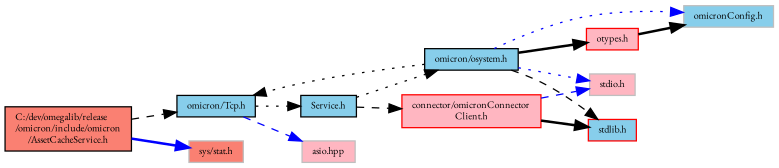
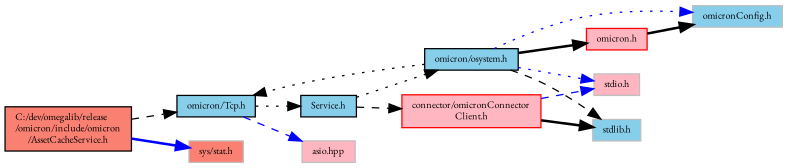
node "otypes.h": label "otypes.h" -> "omicron.h"
node "stdlib.h": color red -> grey75
